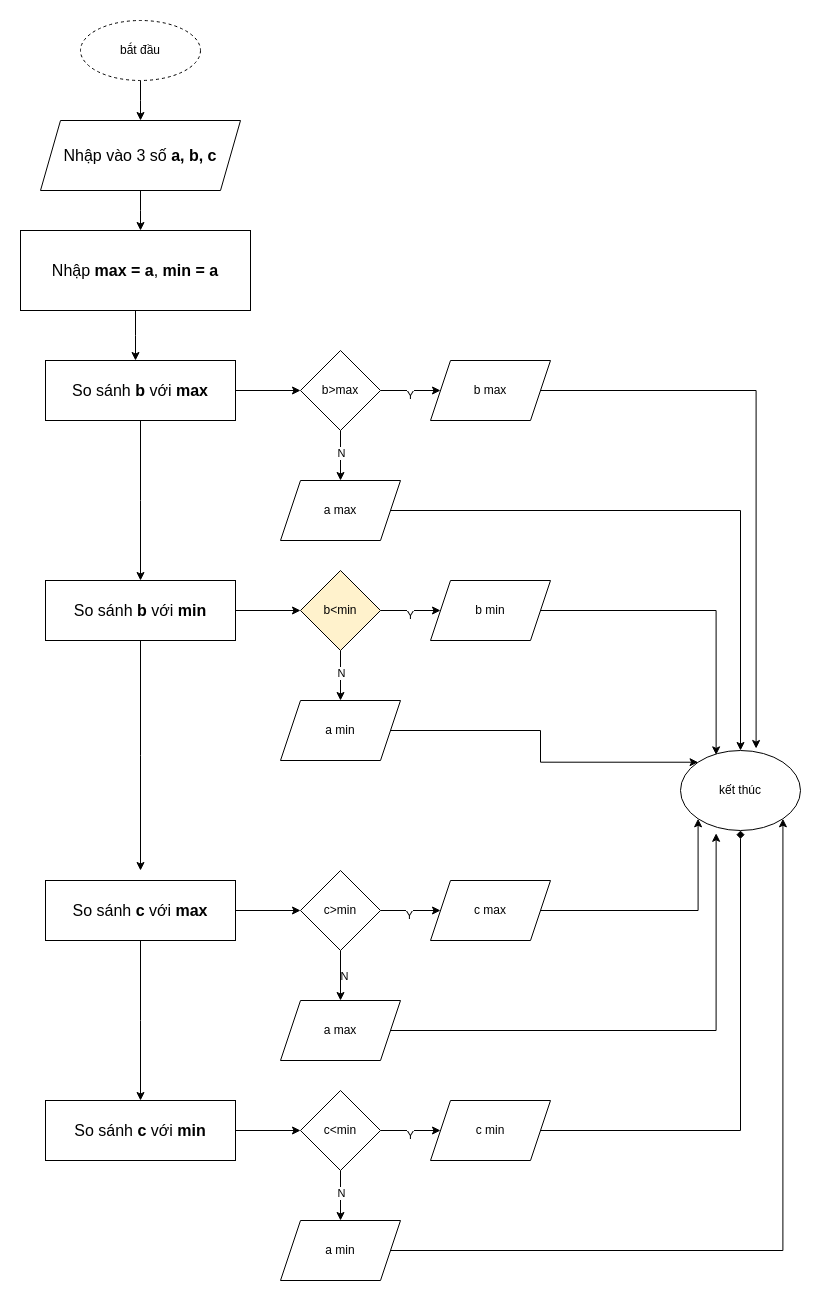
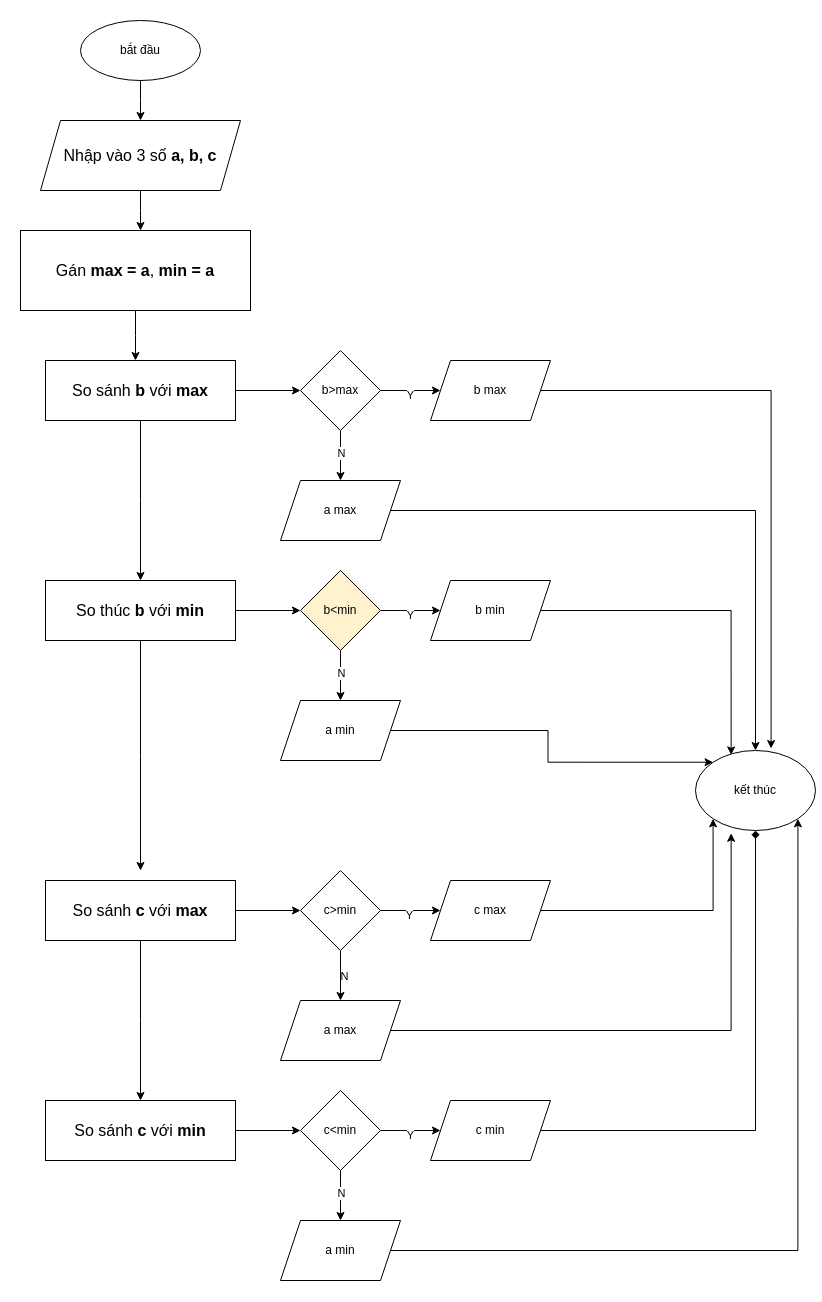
node "bắt đầu": style dashed -> solid
node "Nhập max = a, min = a": label "Nhập max = a, min = a" -> "Gán max = a, min = a"
node "So sánh b với min": label "So sánh b với min" -> "So thúc b với min"
node "kết thúc": moved (741, 791) -> (756, 791)
